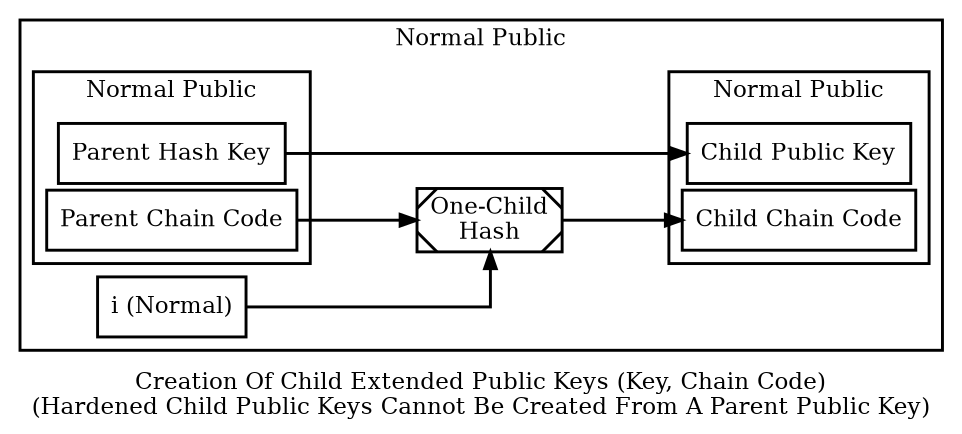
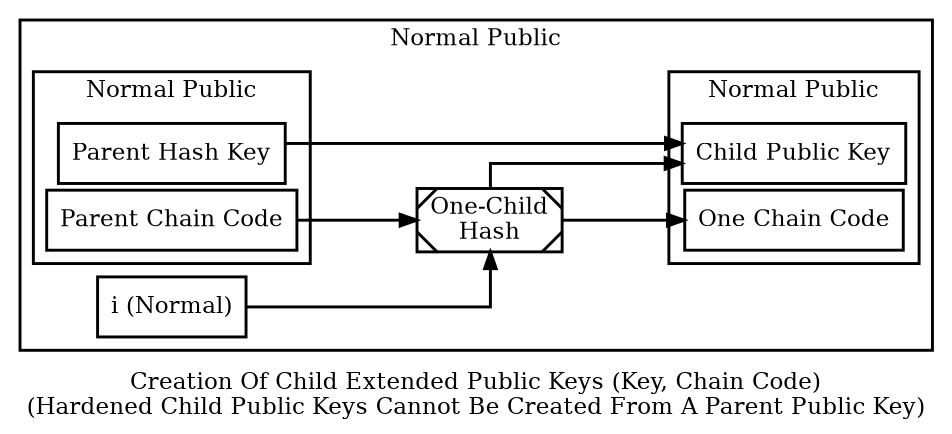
edge "One-Child Hash" -> "Child Public Key": added
node "Child Chain Code": label "Child Chain Code" -> "One Chain Code"
